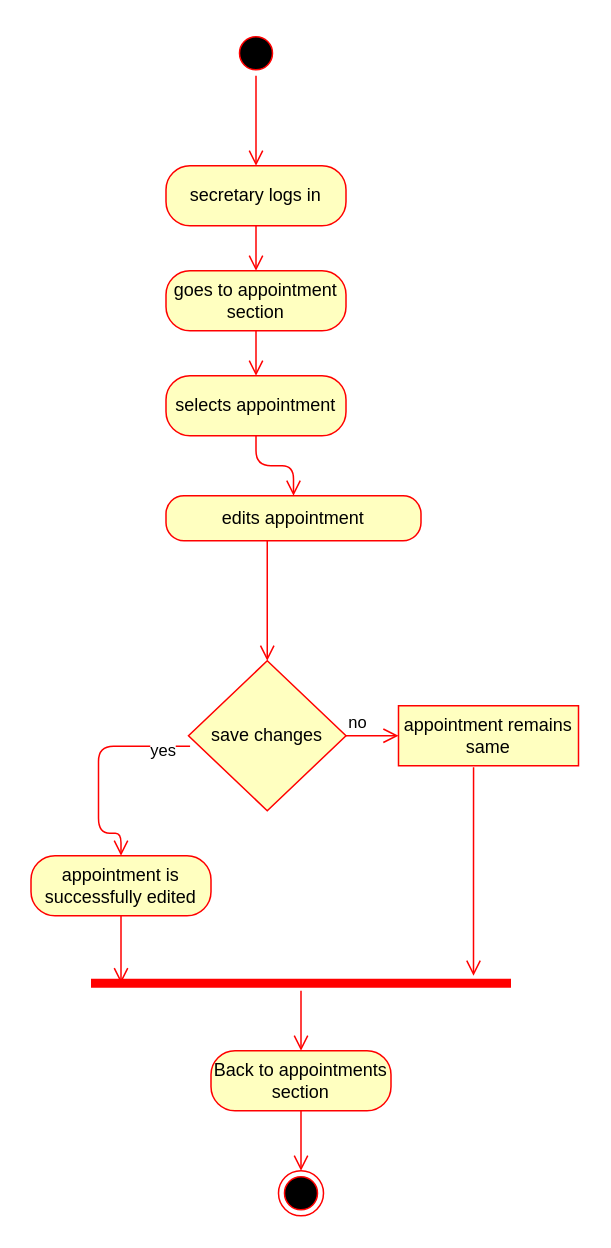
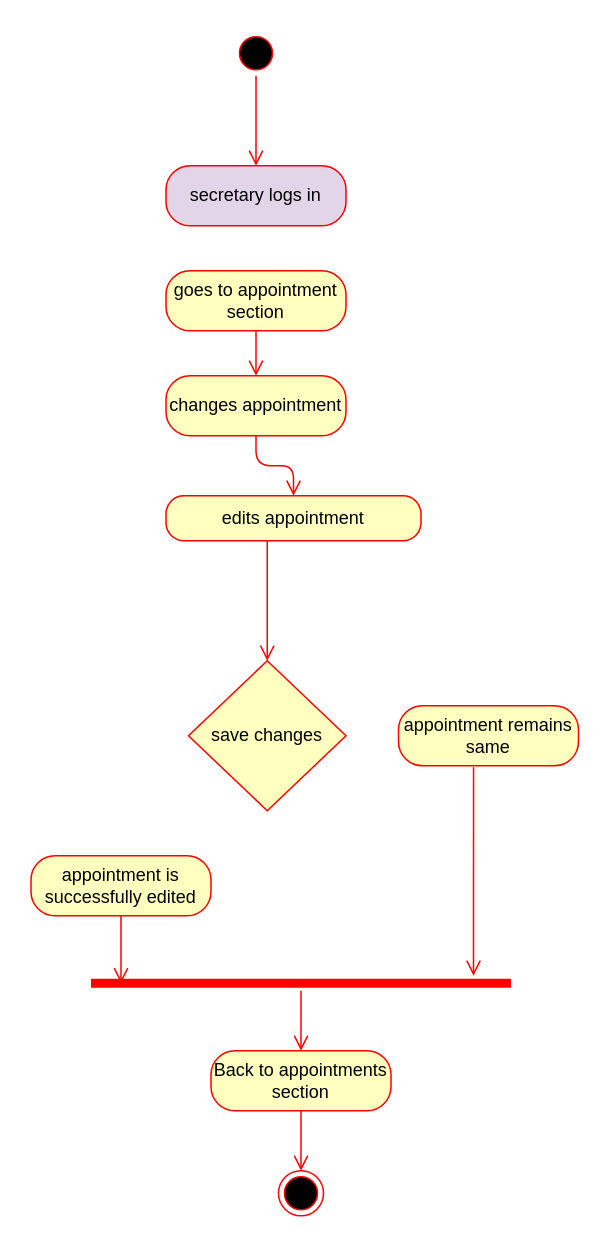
node "secretary logs in": fillcolor #ffffc0 -> #e1d5e7
edge "secretary logs in" -> "goes to appointment section": removed
node "selects appointment": label "selects appointment" -> "changes appointment"
edge "save changes" -> "appointment remains same": removed, label "no"
node "appointment remains same": shape rectangle -> rounded rectangle
edge "save changes" -> "appointment is successfully edited": removed, label "yes"
